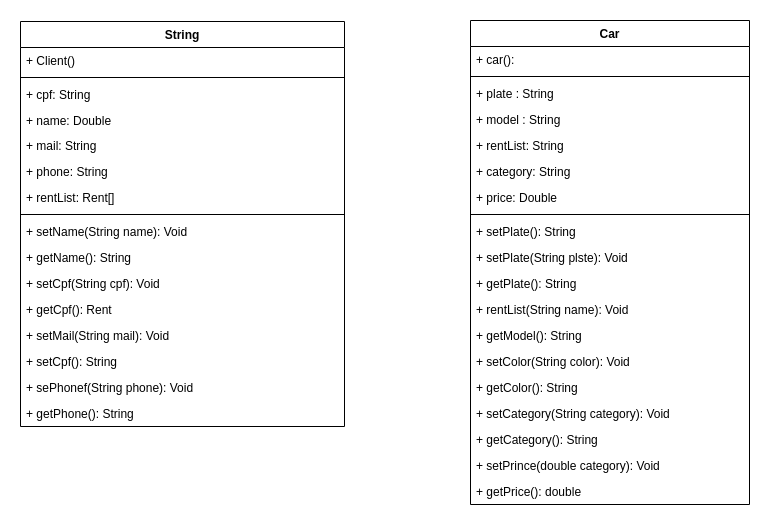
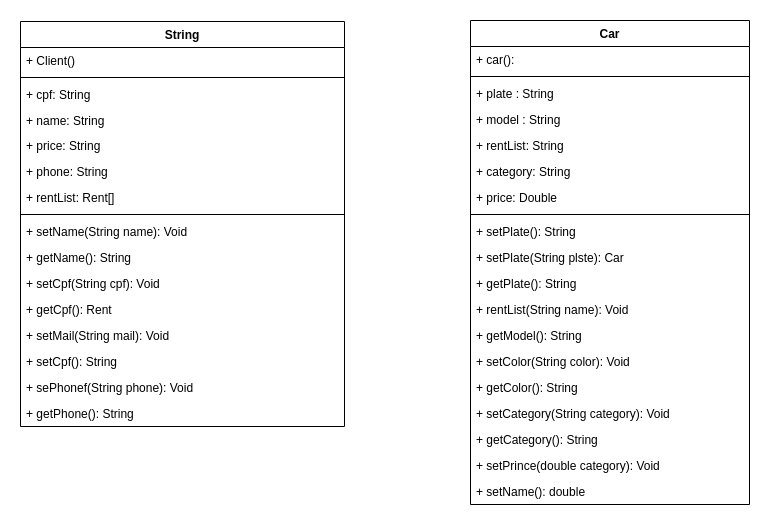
node "+ name: Double": label "+ name: Double" -> "+ name: String"
node "+ mail: String": label "+ mail: String" -> "+ price: String"
node "+ setPlate(String plste): Void": label "+ setPlate(String plste): Void" -> "+ setPlate(String plste): Car"
node "+ getPrice(): double": label "+ getPrice(): double" -> "+ setName(): double"
